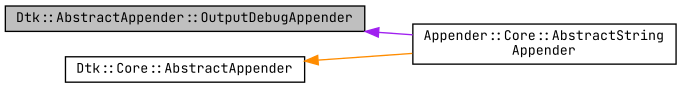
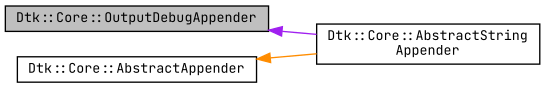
node "Dtk::AbstractAppender::OutputDebugAppender": label "Dtk::AbstractAppender::OutputDebugAppender" -> "Dtk::Core::OutputDebugAppender"
node "Appender::Core::AbstractString Appender": label "Appender::Core::AbstractString Appender" -> "Dtk::Core::AbstractString Appender"
